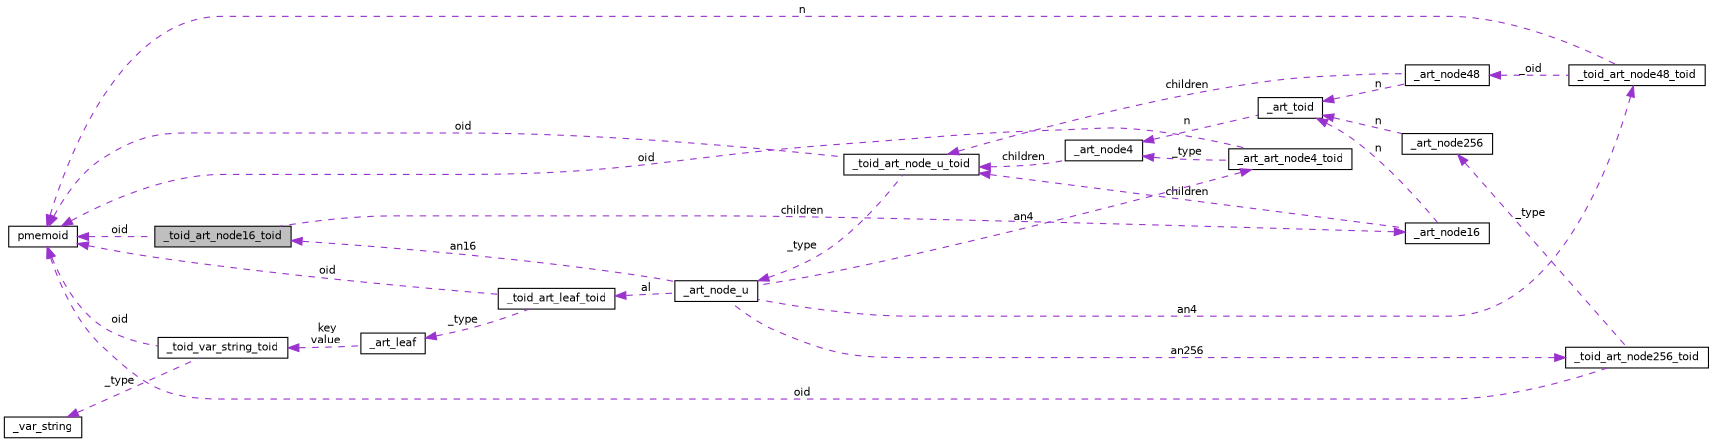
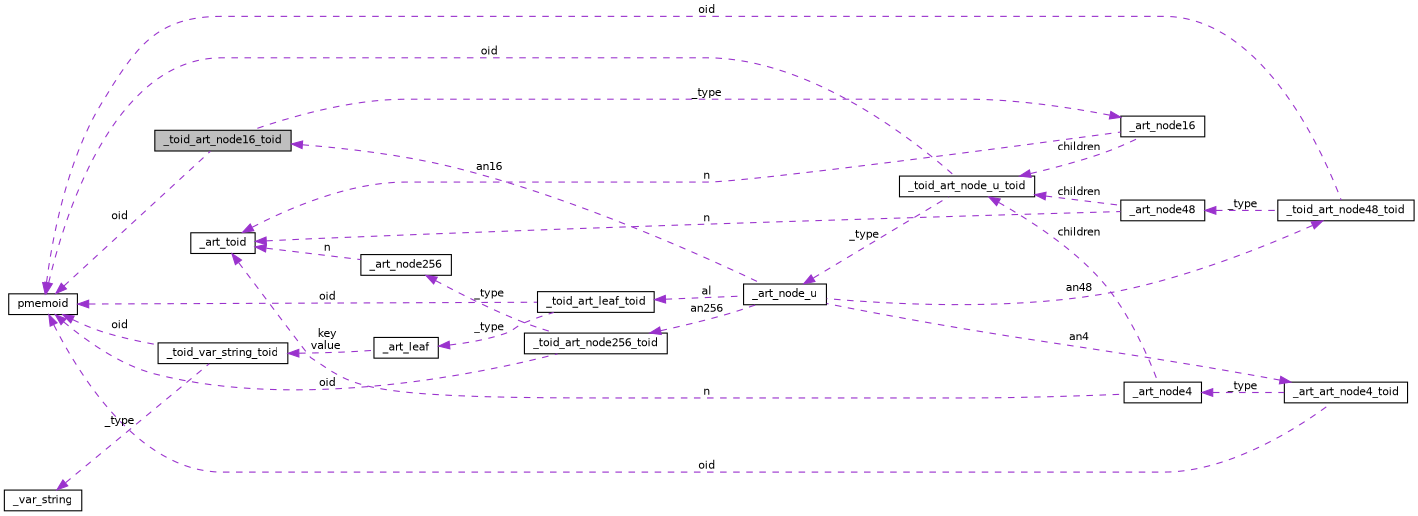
edge "_toid_art_node48_toid" -> "pmemoid": label " n" -> " oid"
edge "_toid_art_node48_toid" -> "_art_node48": label " _oid" -> " _type"
edge "_art_toid" -> "_art_node4": reversed
edge "_toid_art_node16_toid" -> "_art_node16": label " children" -> " _type"
edge "_art_node_u" -> "_toid_art_node48_toid": label " an4" -> " an48"
